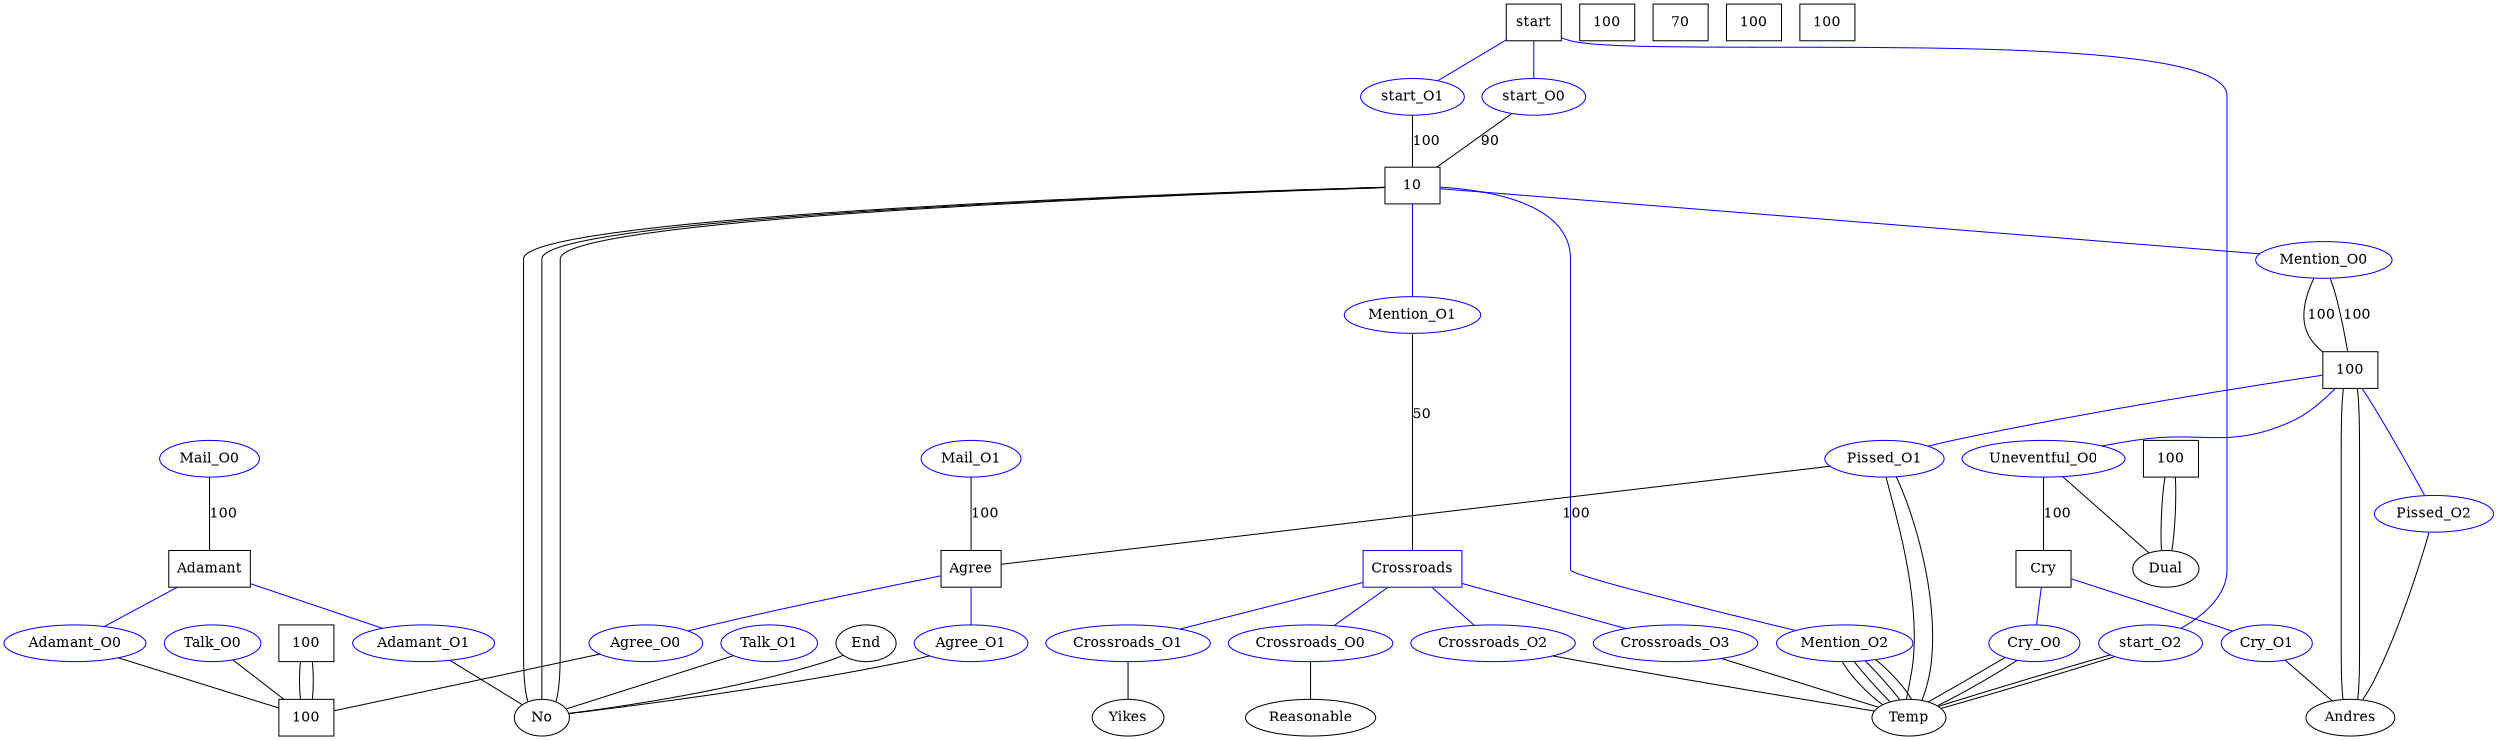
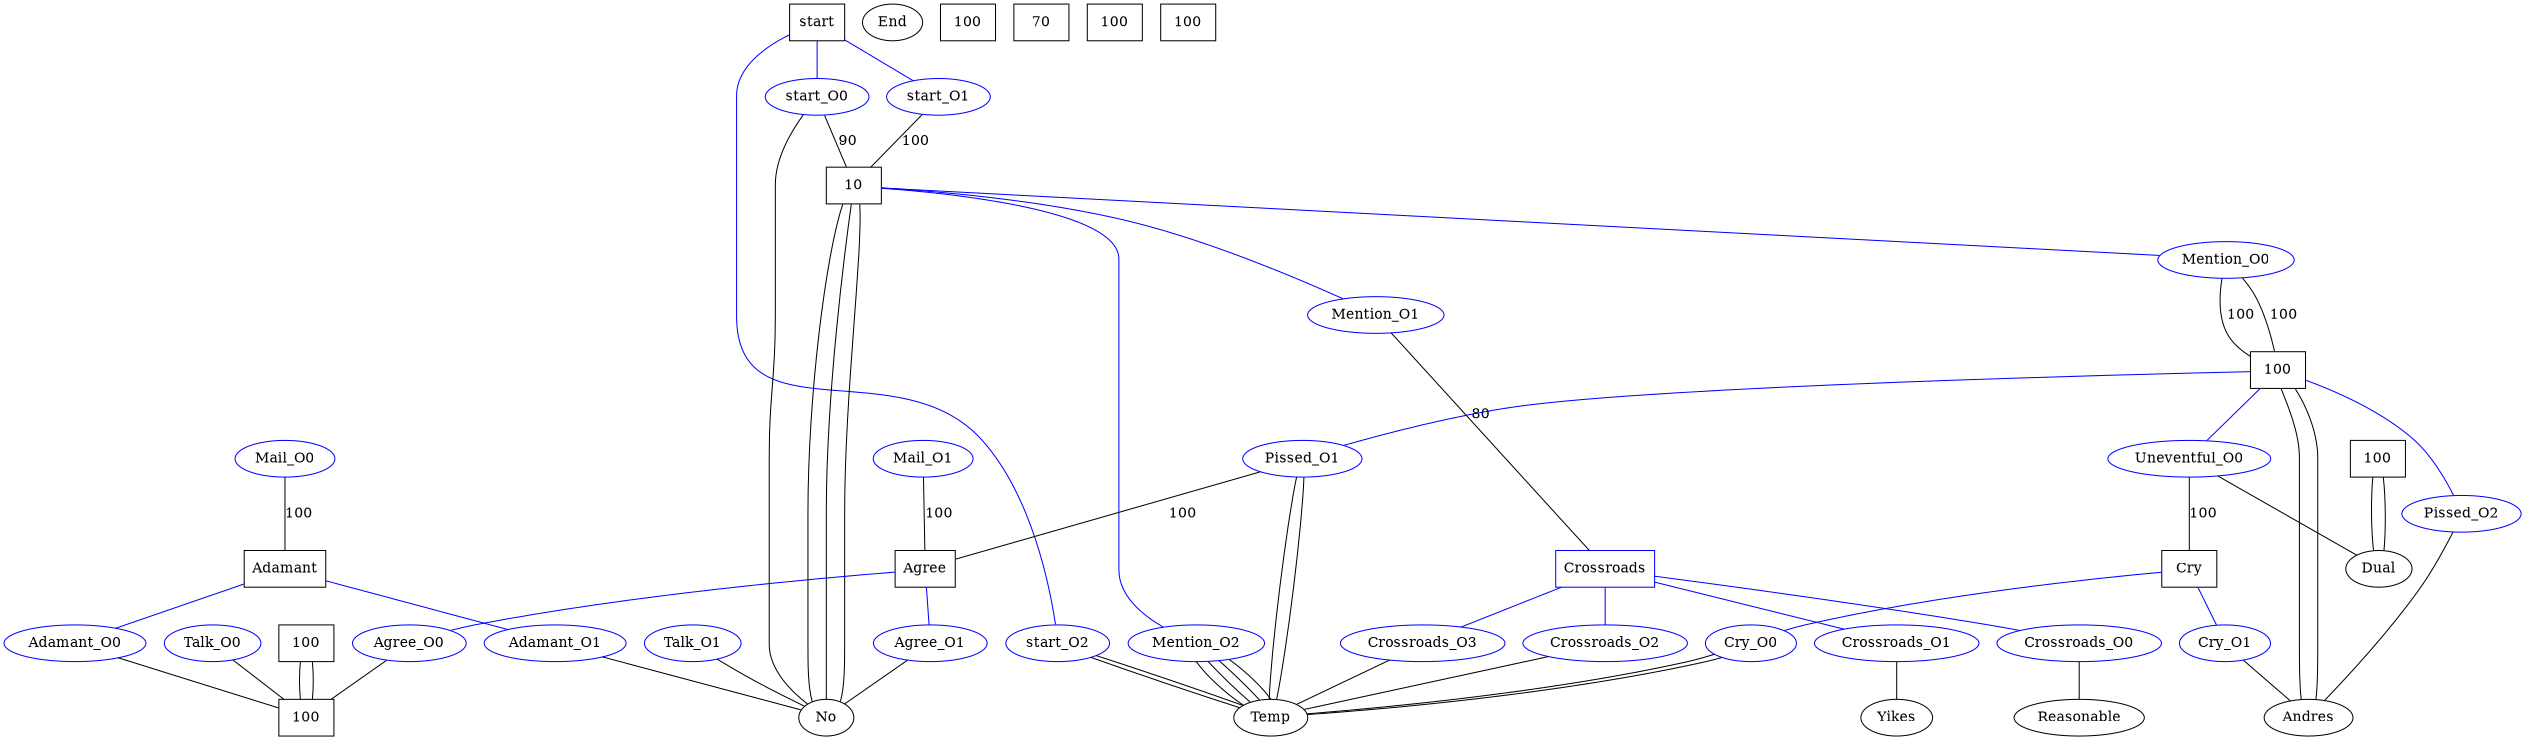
edge "Mention_O1" -- "Crossroads": label "50" -> "80"
edge "End" -- "No": now "start_O0" -- "No"
